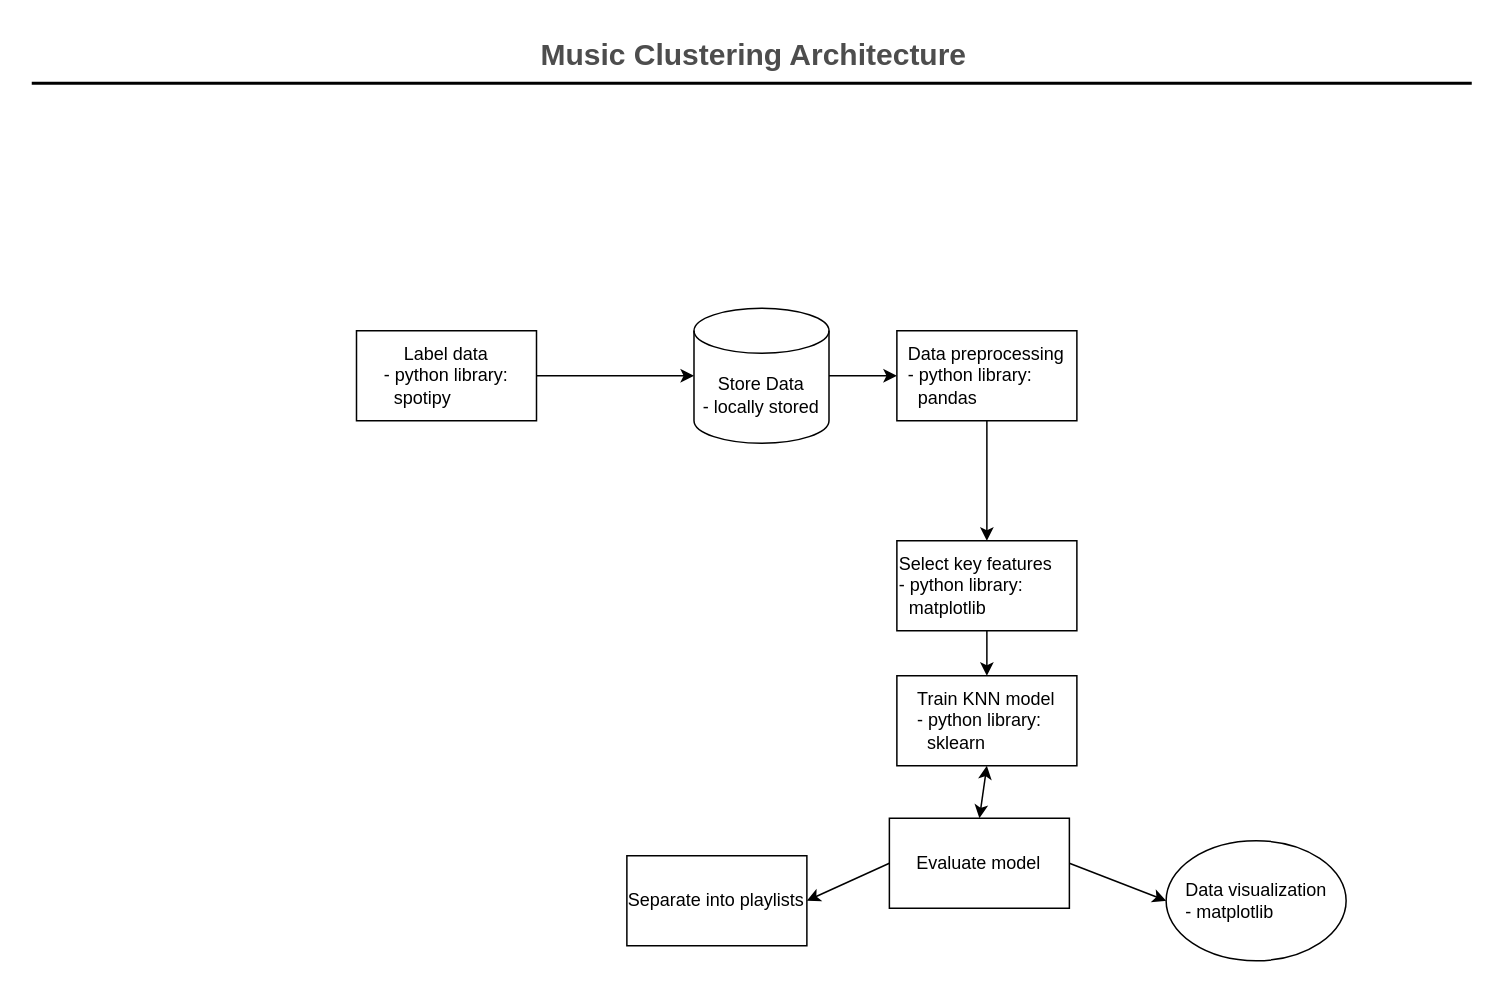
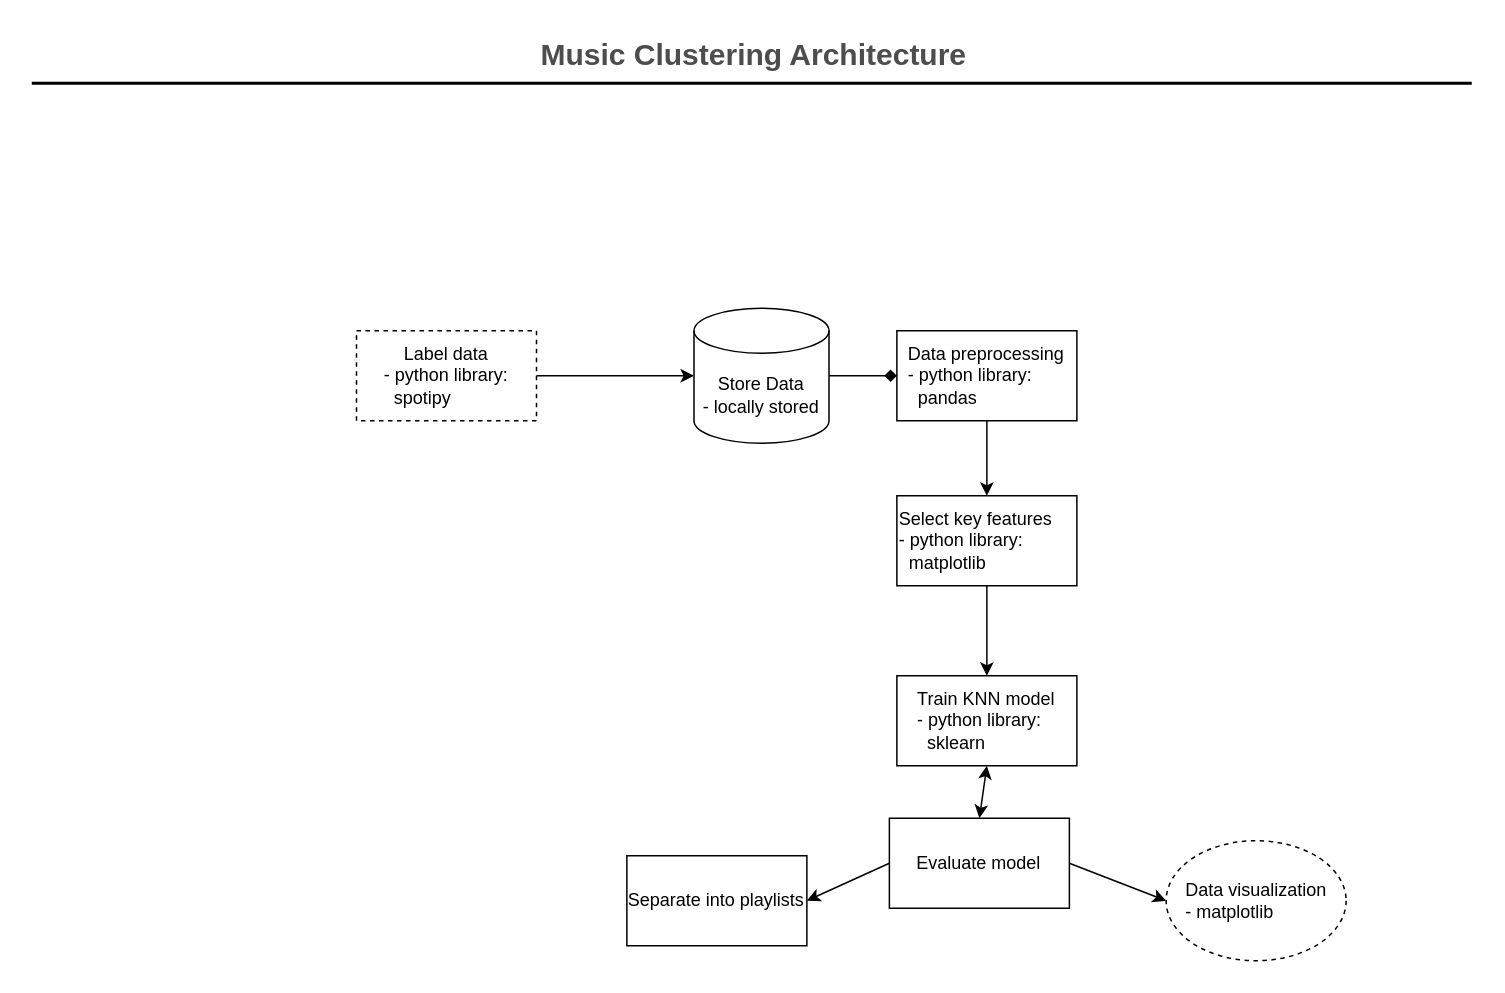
node "Label data - python library: spotipy": style solid -> dashed
edge "Store Data - locally stored" -> "Data preprocessing - python library: pandas": arrowhead classic -> diamond
node "Select key features - python library: matplotlib": moved (987, 586) -> (987, 541)
node "Data visualization - matplotlib": style solid -> dashed
